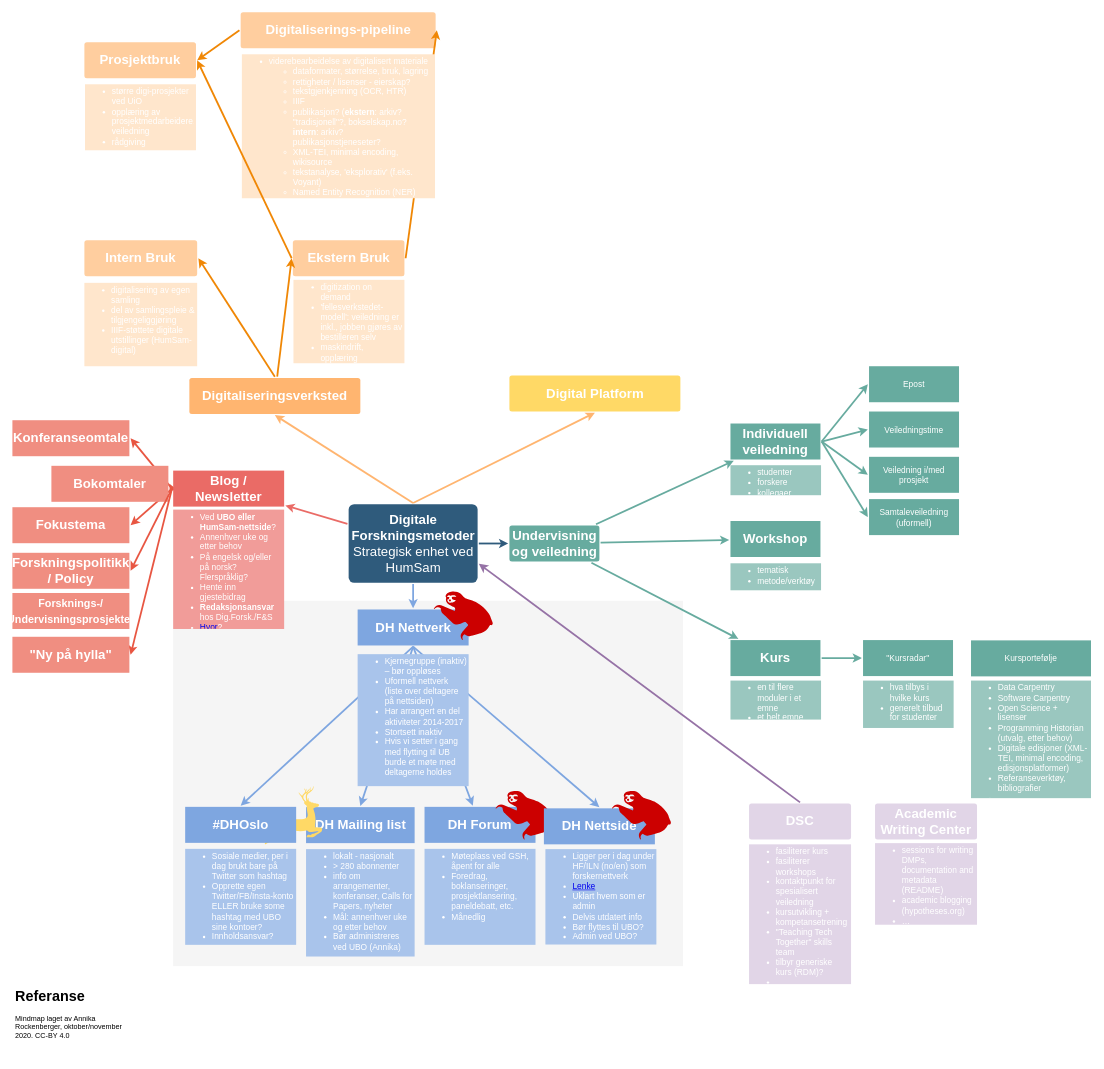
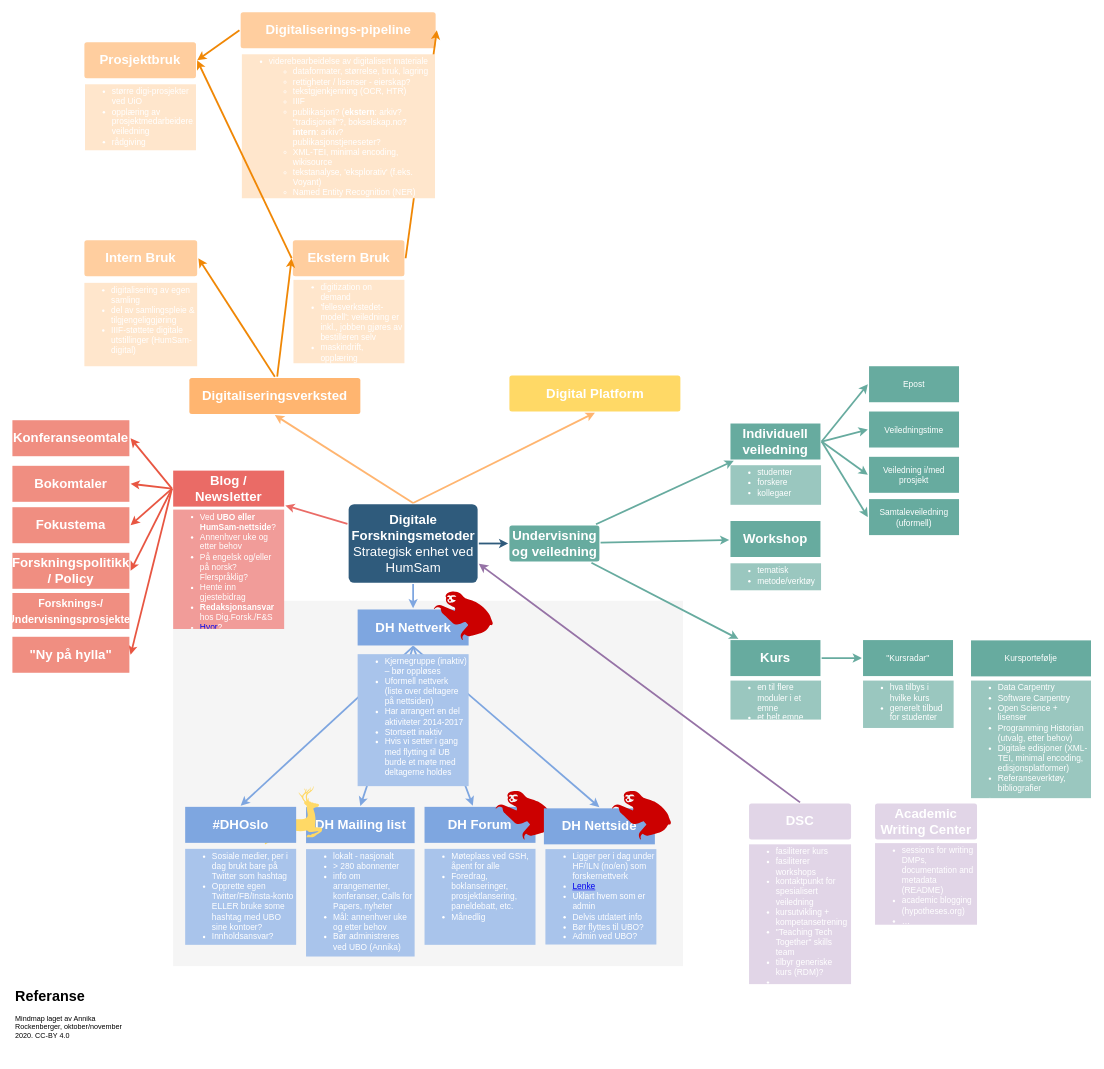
node "studenter forskere kollegaer": size 91x30 -> 91x40
node "Bokomtaler": moved (110, 484) -> (71, 484)
